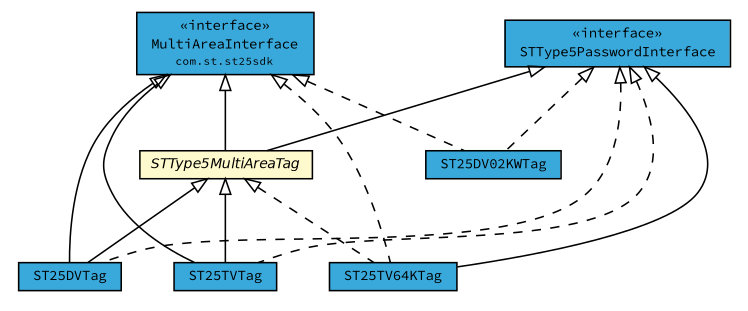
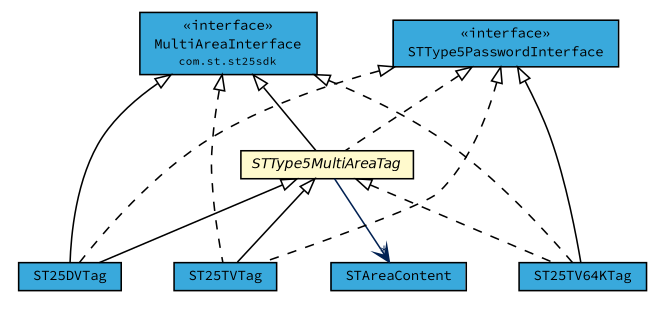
edge "STType5MultiAreaTag" -> "STType5PasswordInterface": style solid -> dashed
node "ST25DV02KWTag": removed
edge "ST25TVTag" -> "MultiAreaInterface": style solid -> dashed
node "STAreaContent": added
